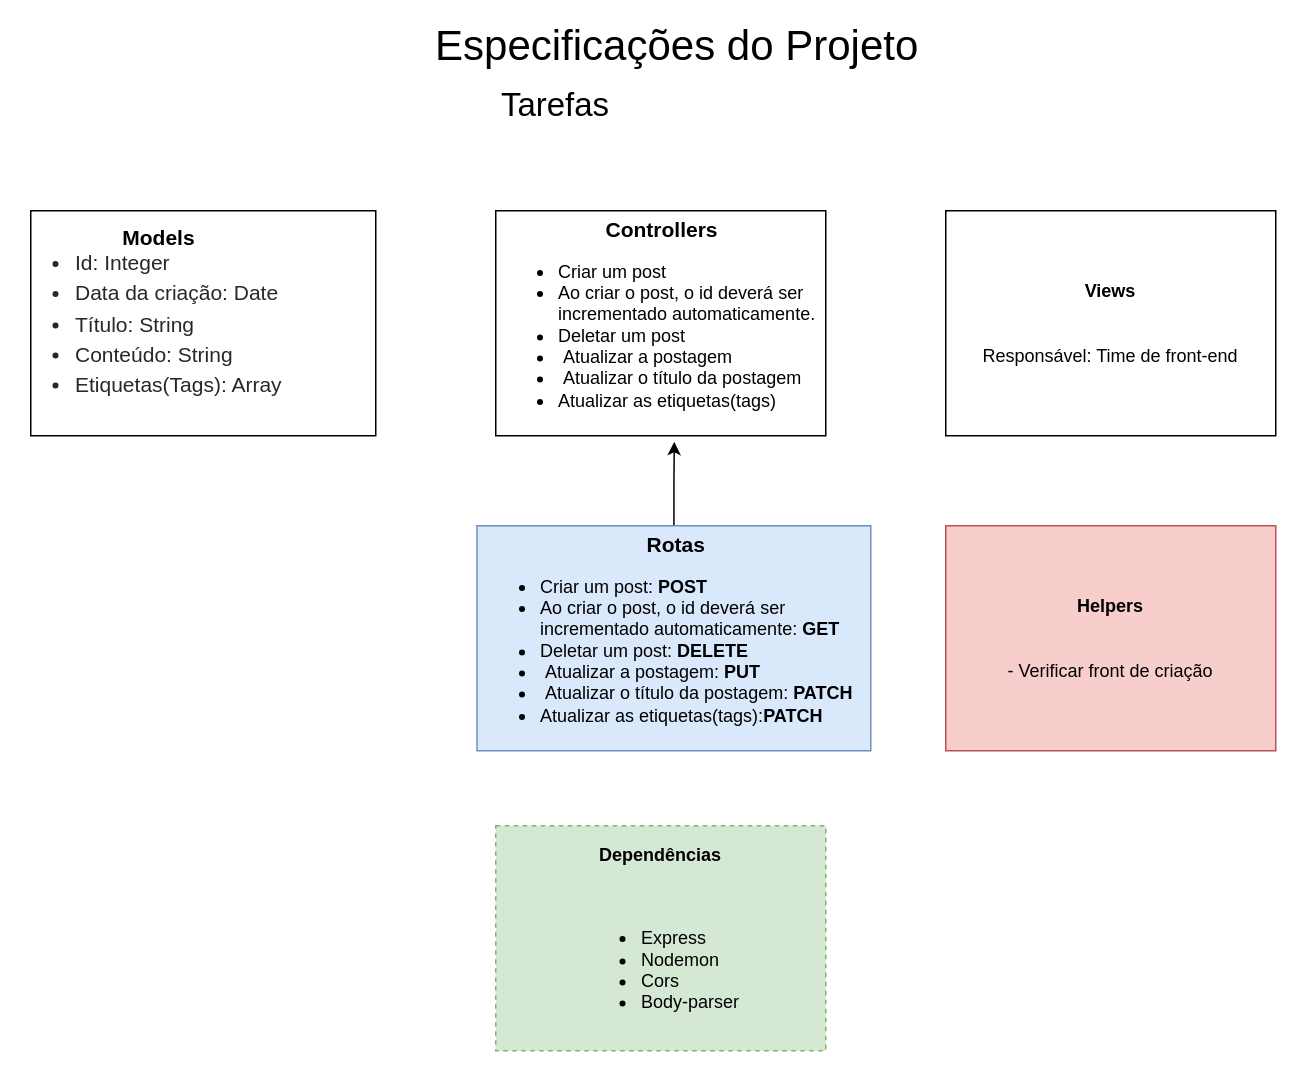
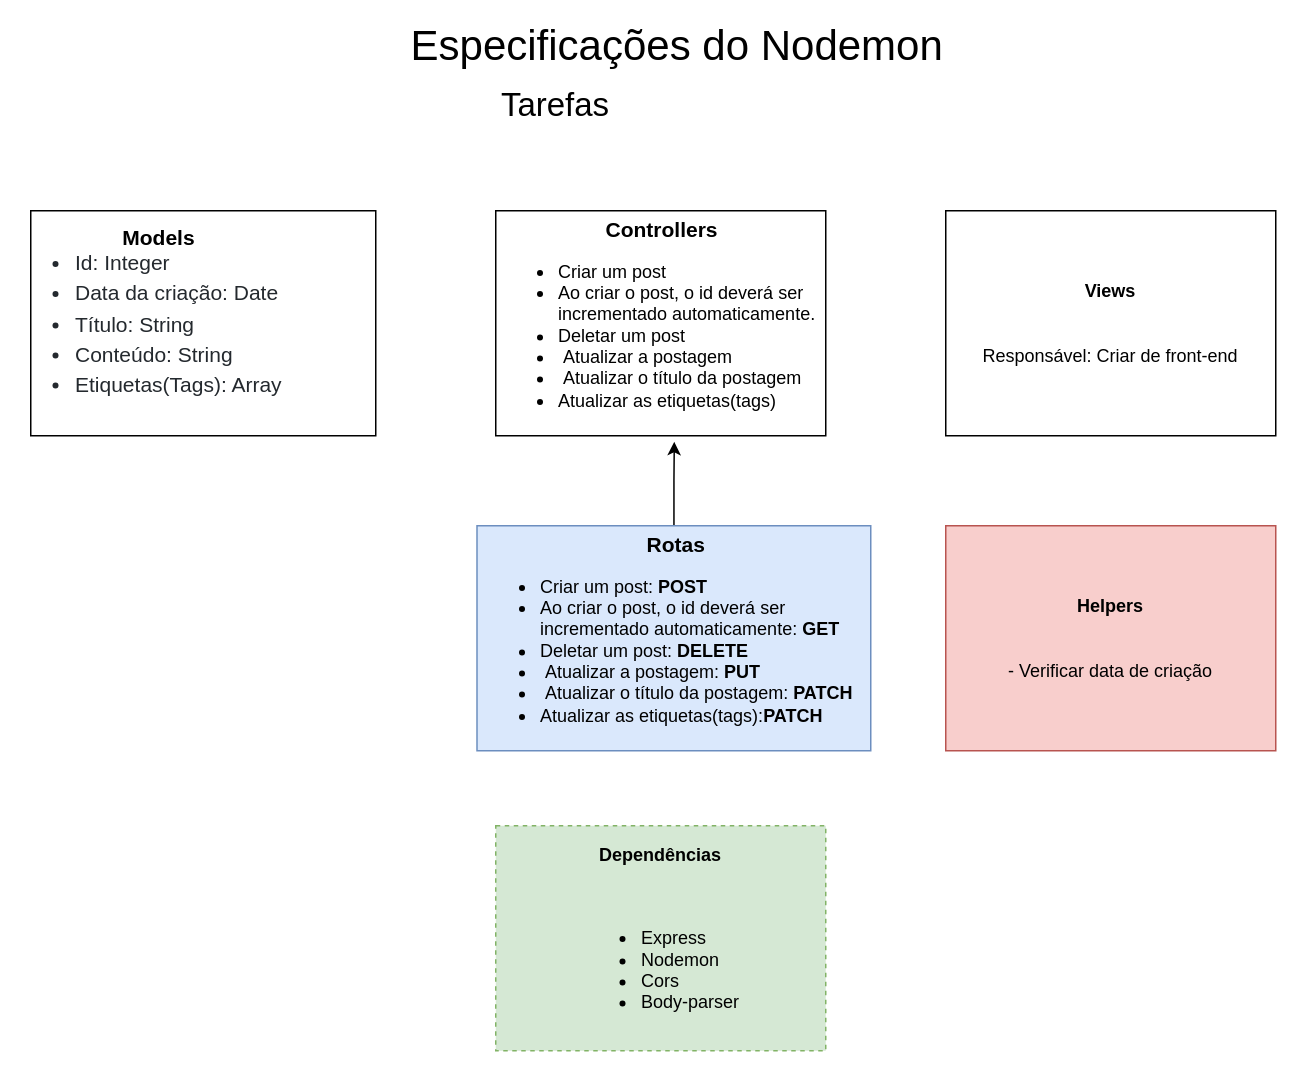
node "Especificações do Projeto": label "Especificações do Projeto" -> "Especificações do Nodemon"
node "Views Responsável: Time de front-end": label "Views Responsável: Time de front-end" -> "Views Responsável: Criar de front-end"
node "Helpers - Verificar front de criação": label "Helpers - Verificar front de criação" -> "Helpers - Verificar data de criação"
